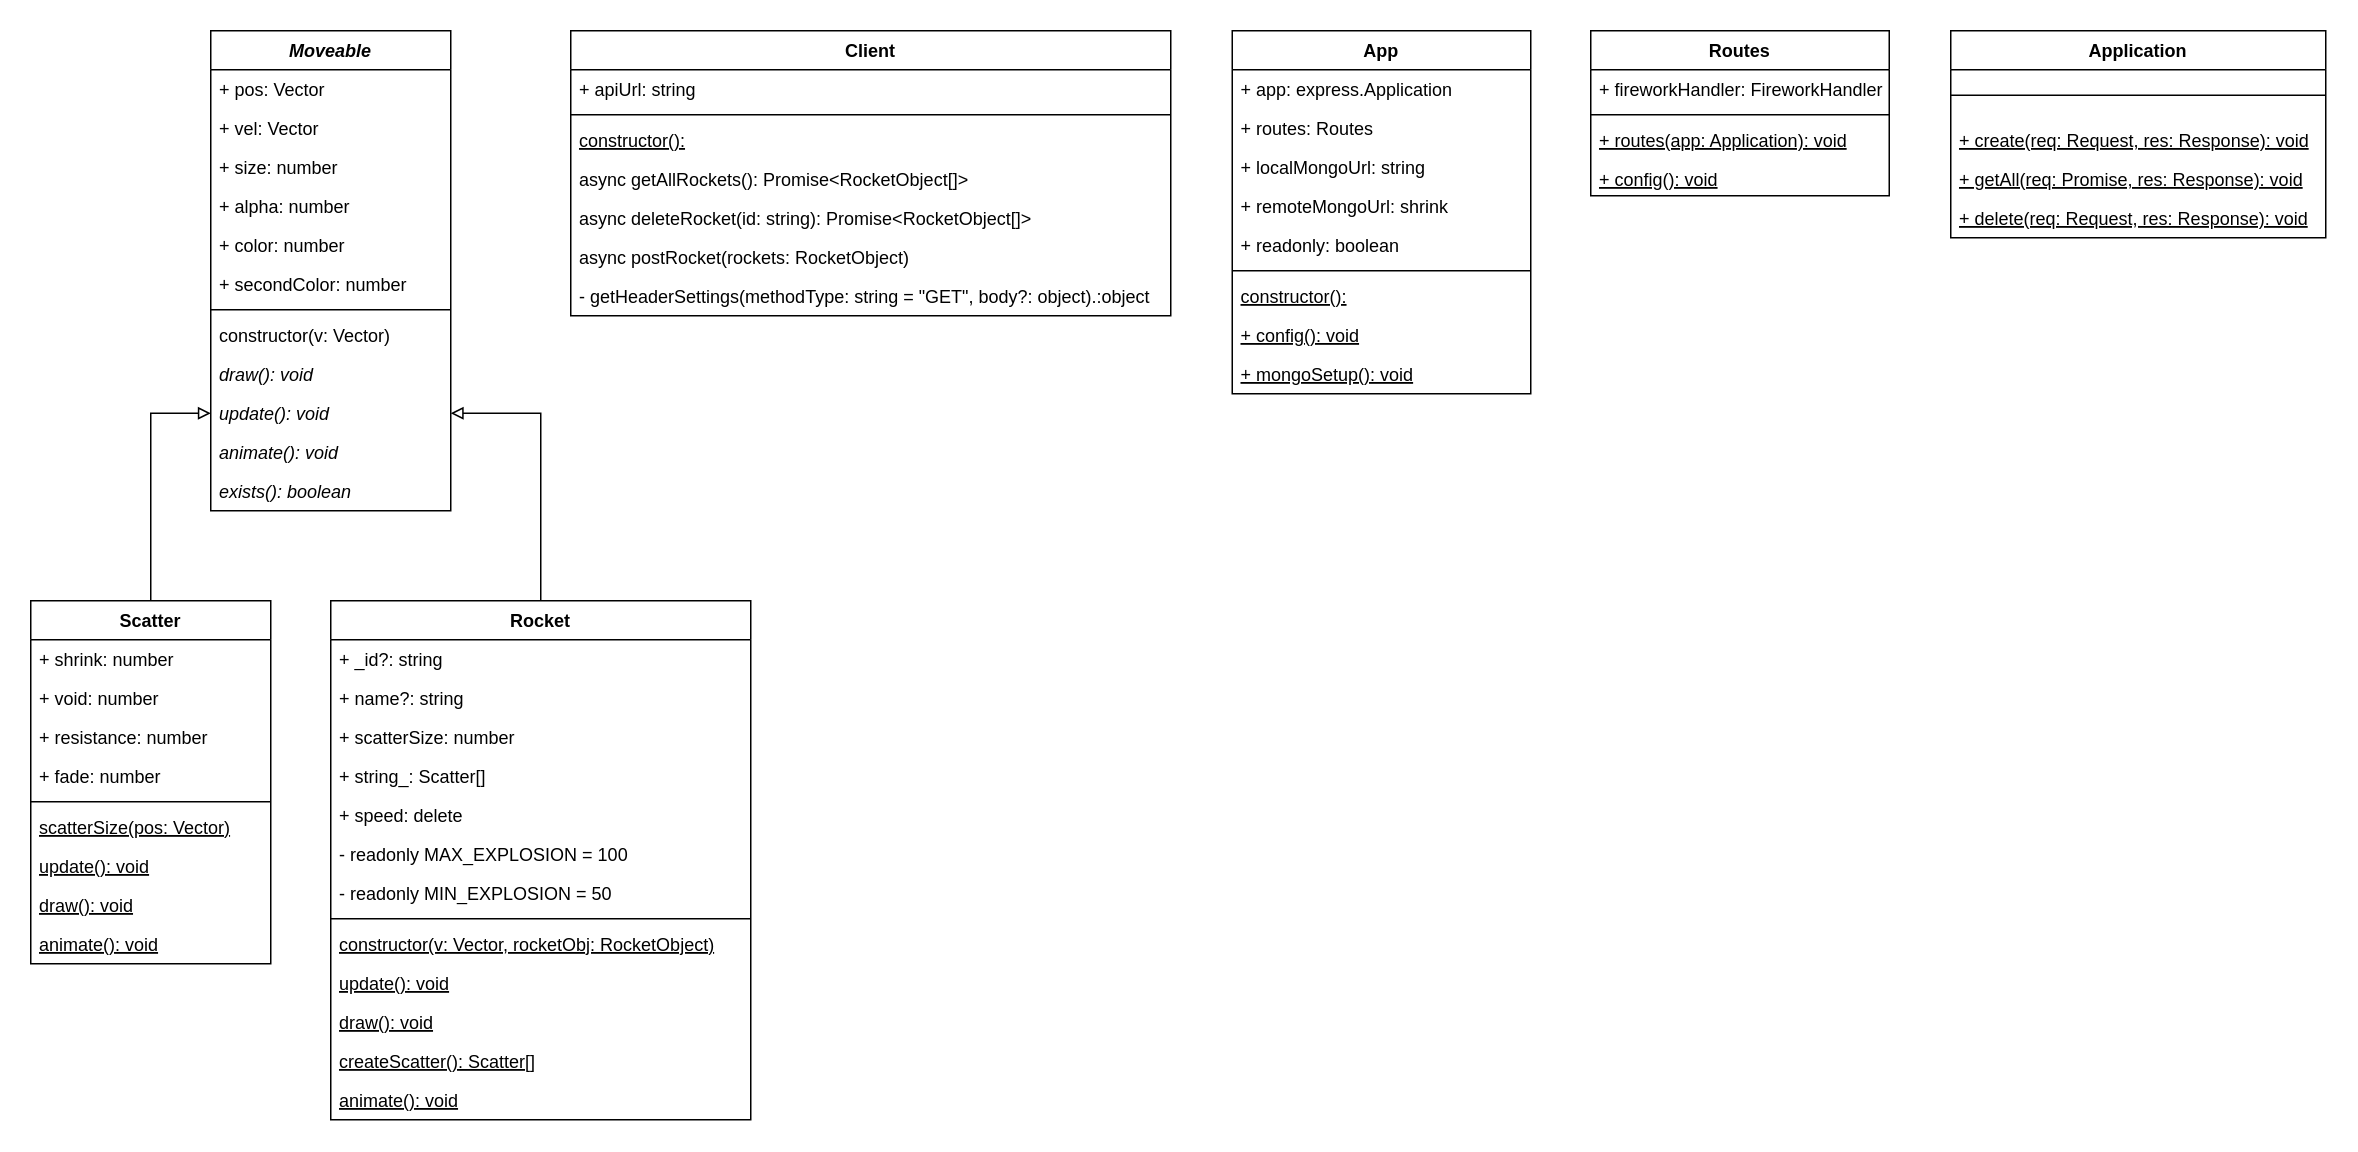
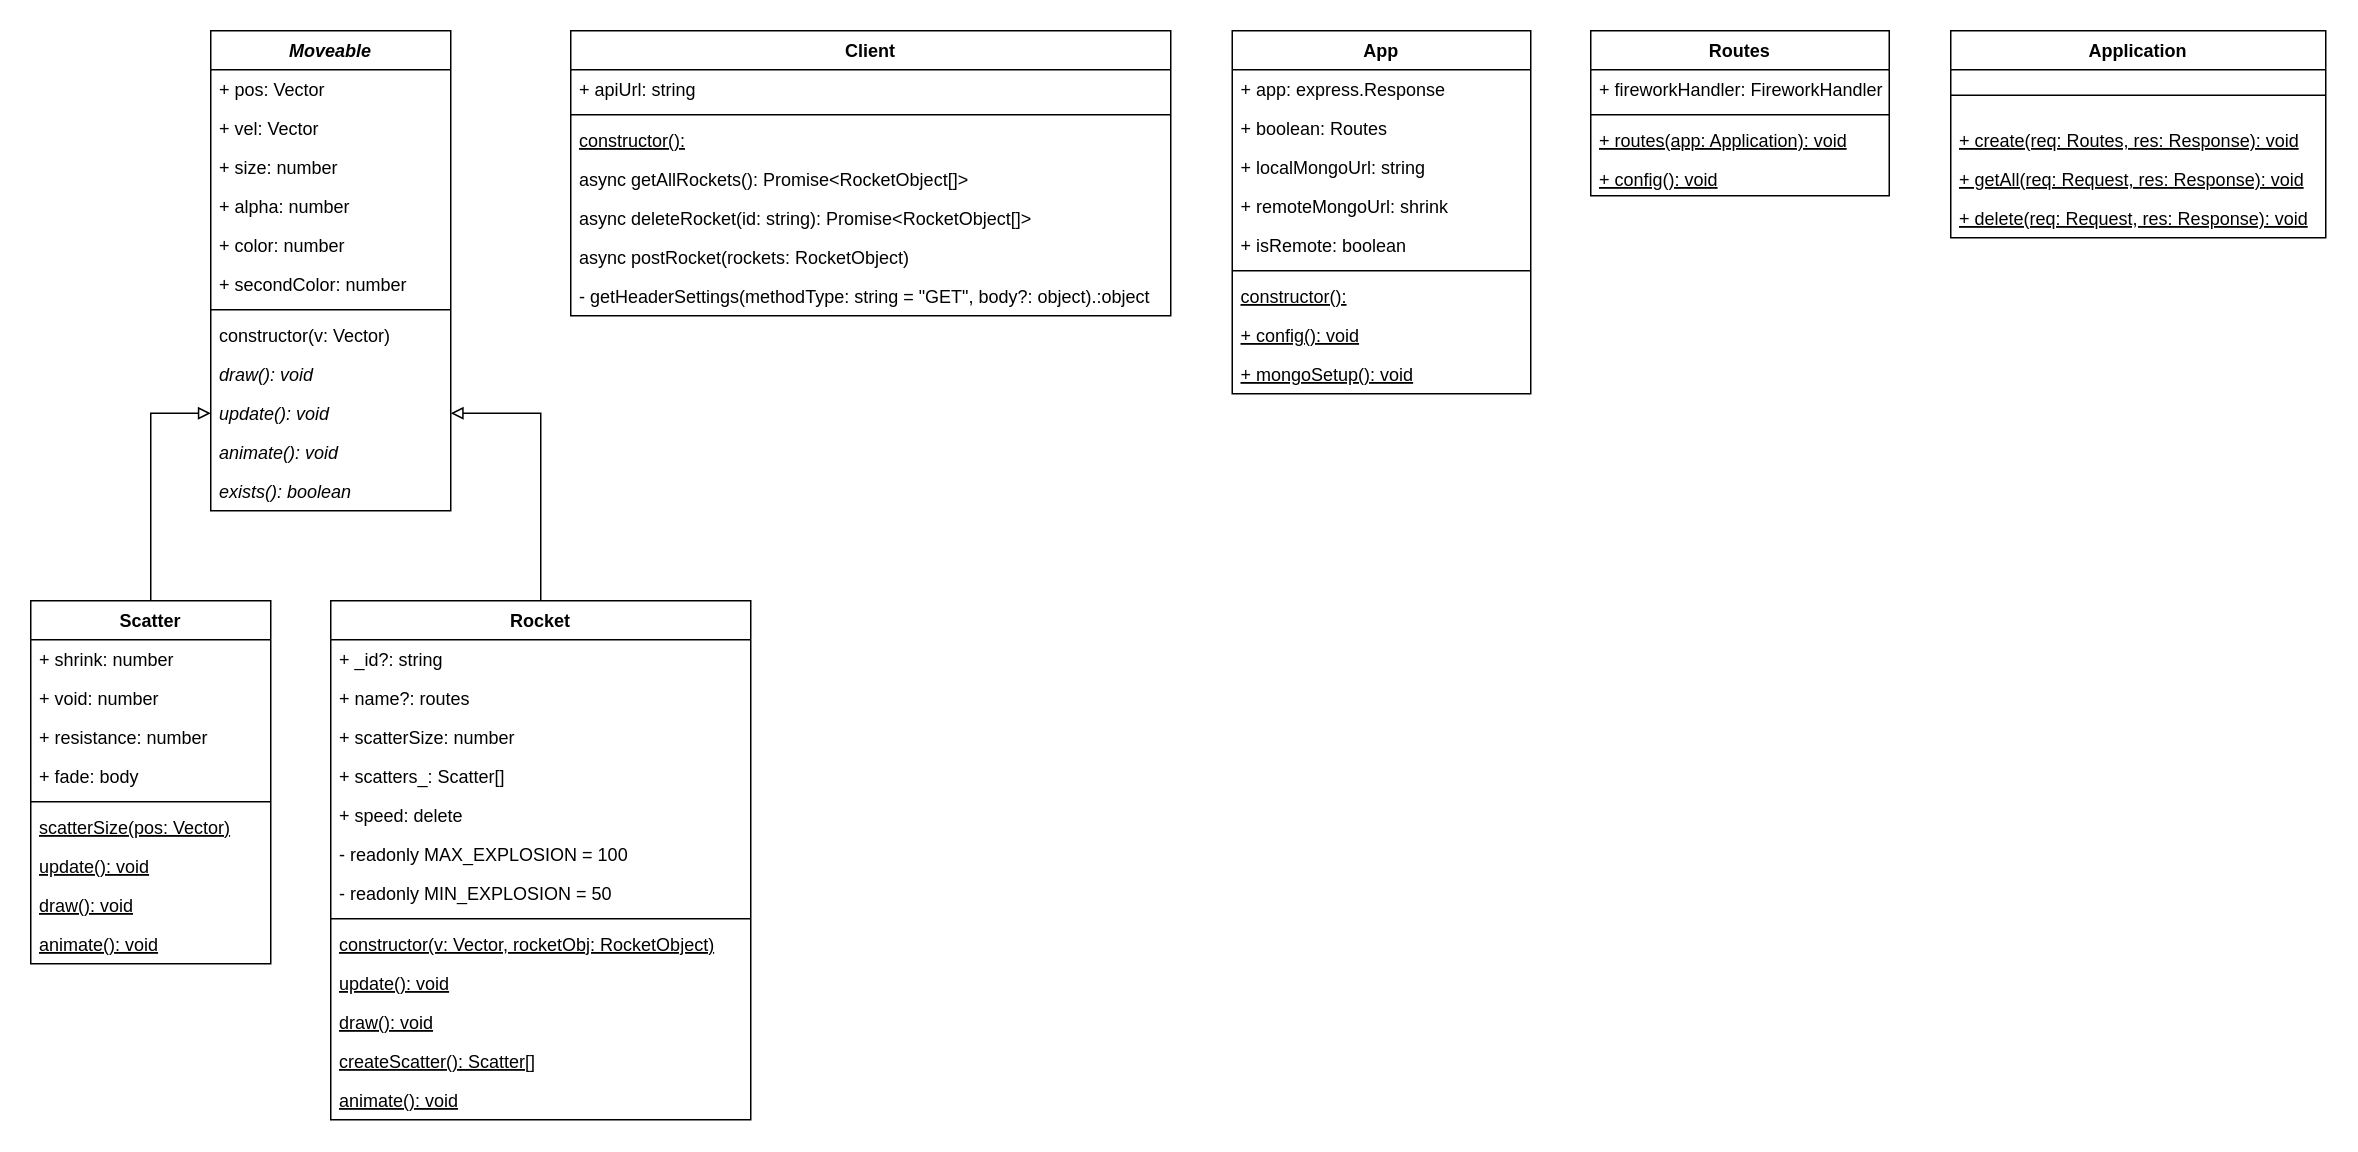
node "+ app: express.Application": label "+ app: express.Application" -> "+ app: express.Response"
node "+ routes: Routes": label "+ routes: Routes" -> "+ boolean: Routes"
node "+ create(req: Request, res: Response): void": label "+ create(req: Request, res: Response): void" -> "+ create(req: Routes, res: Response): void"
node "+ getAll(req: Promise, res: Response): void": label "+ getAll(req: Promise, res: Response): void" -> "+ getAll(req: Request, res: Response): void"
node "+ readonly: boolean": label "+ readonly: boolean" -> "+ isRemote: boolean"
node "+ name?: string": label "+ name?: string" -> "+ name?: routes"
node "+ fade: number": label "+ fade: number" -> "+ fade: body"
node "+ string_: Scatter[]": label "+ string_: Scatter[]" -> "+ scatters_: Scatter[]"
